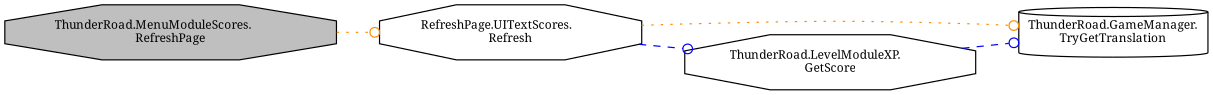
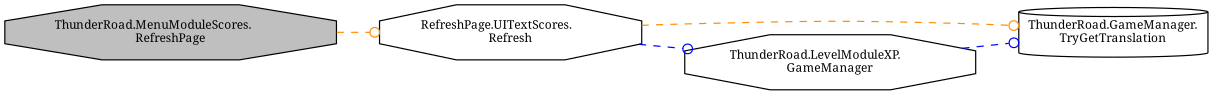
edge "RefreshPage.UITextScores. Refresh" -> "ThunderRoad.GameManager. TryGetTranslation": style dotted -> dashed
edge "ThunderRoad.MenuModuleScores. RefreshPage" -> "RefreshPage.UITextScores. Refresh": style dotted -> dashed
node "ThunderRoad.LevelModuleXP. GetScore": label "ThunderRoad.LevelModuleXP. GetScore" -> "ThunderRoad.LevelModuleXP. GameManager"
